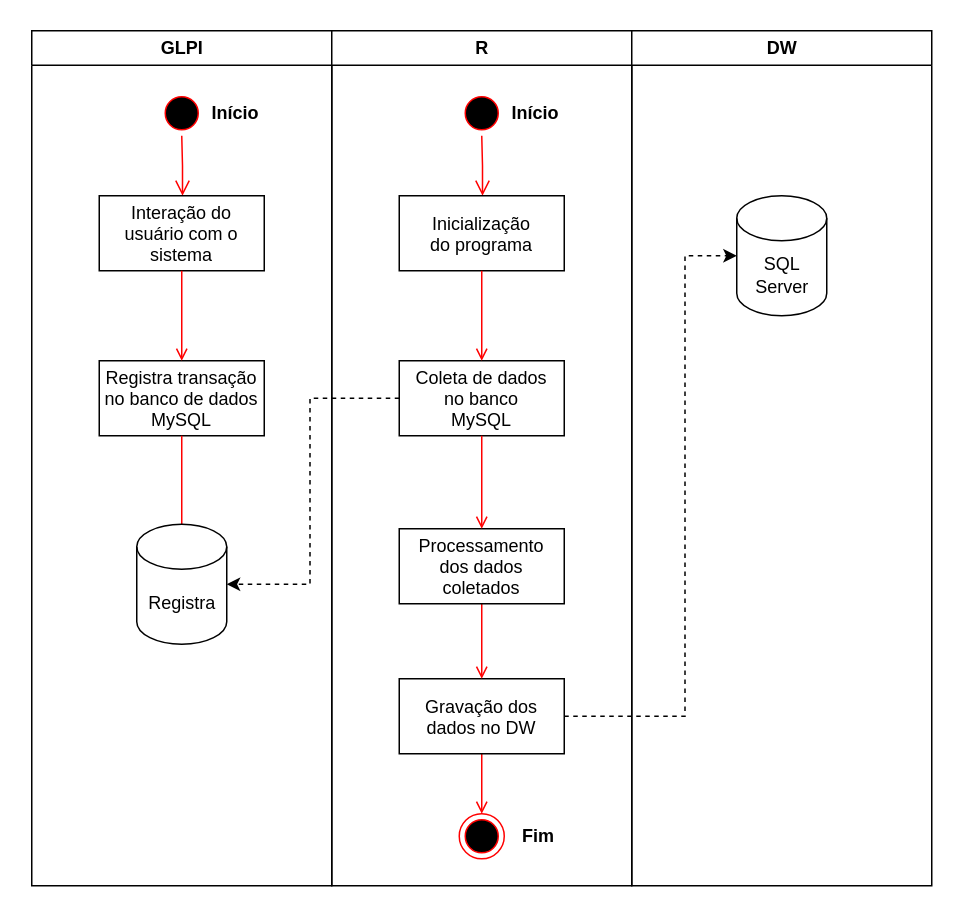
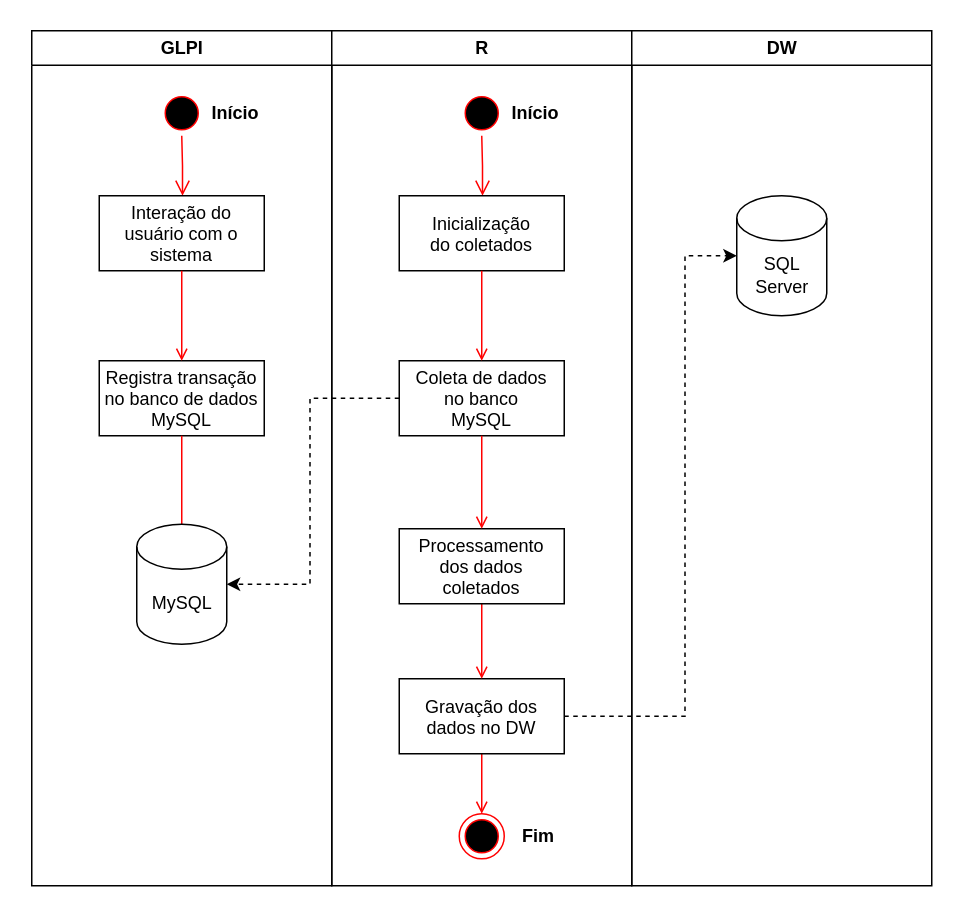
node "Inicialização do programa": label "Inicialização do programa" -> "Inicialização do coletados"
node "Registra": label "Registra" -> "MySQL"
